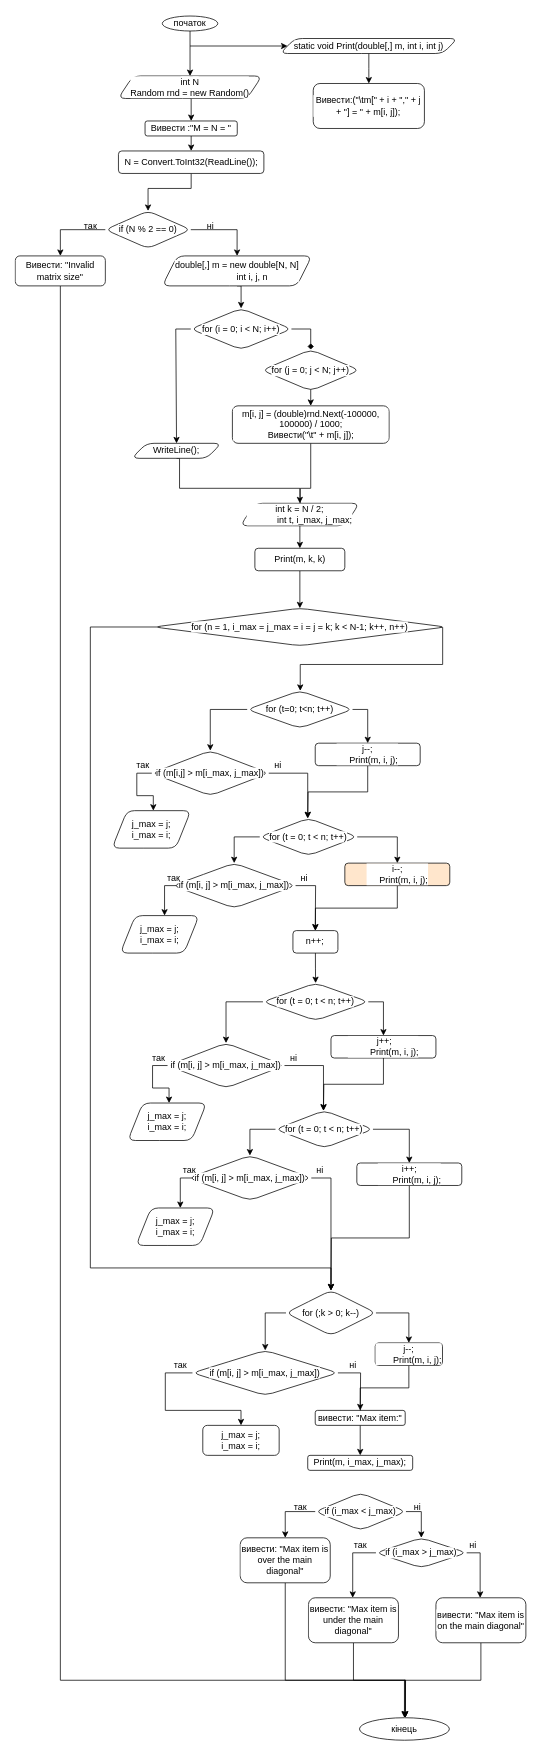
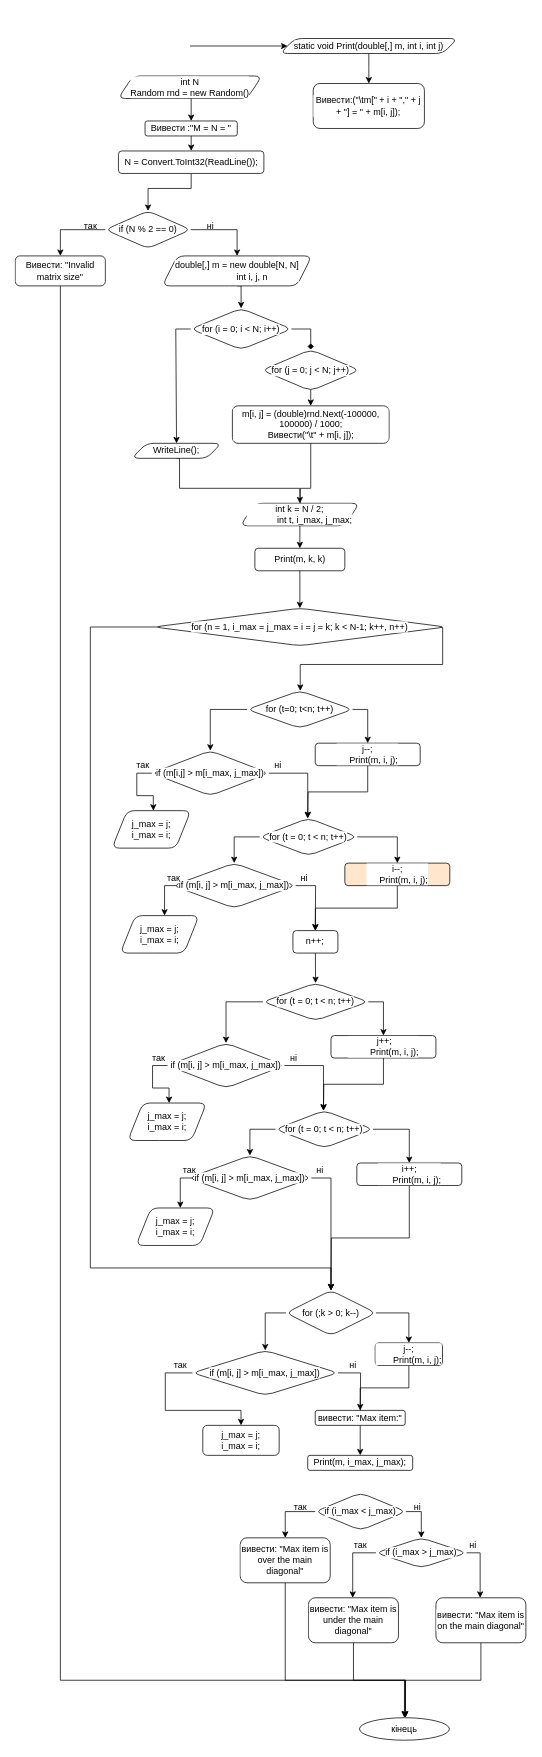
node "початок": removed
edge "початок" -> "int N Random rnd = new Random()": removed
